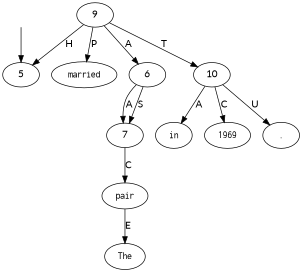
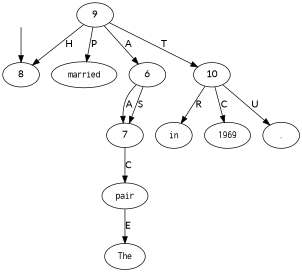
node "5": label "5" -> "8"
edge "10" -> "in": label "A" -> "R"
